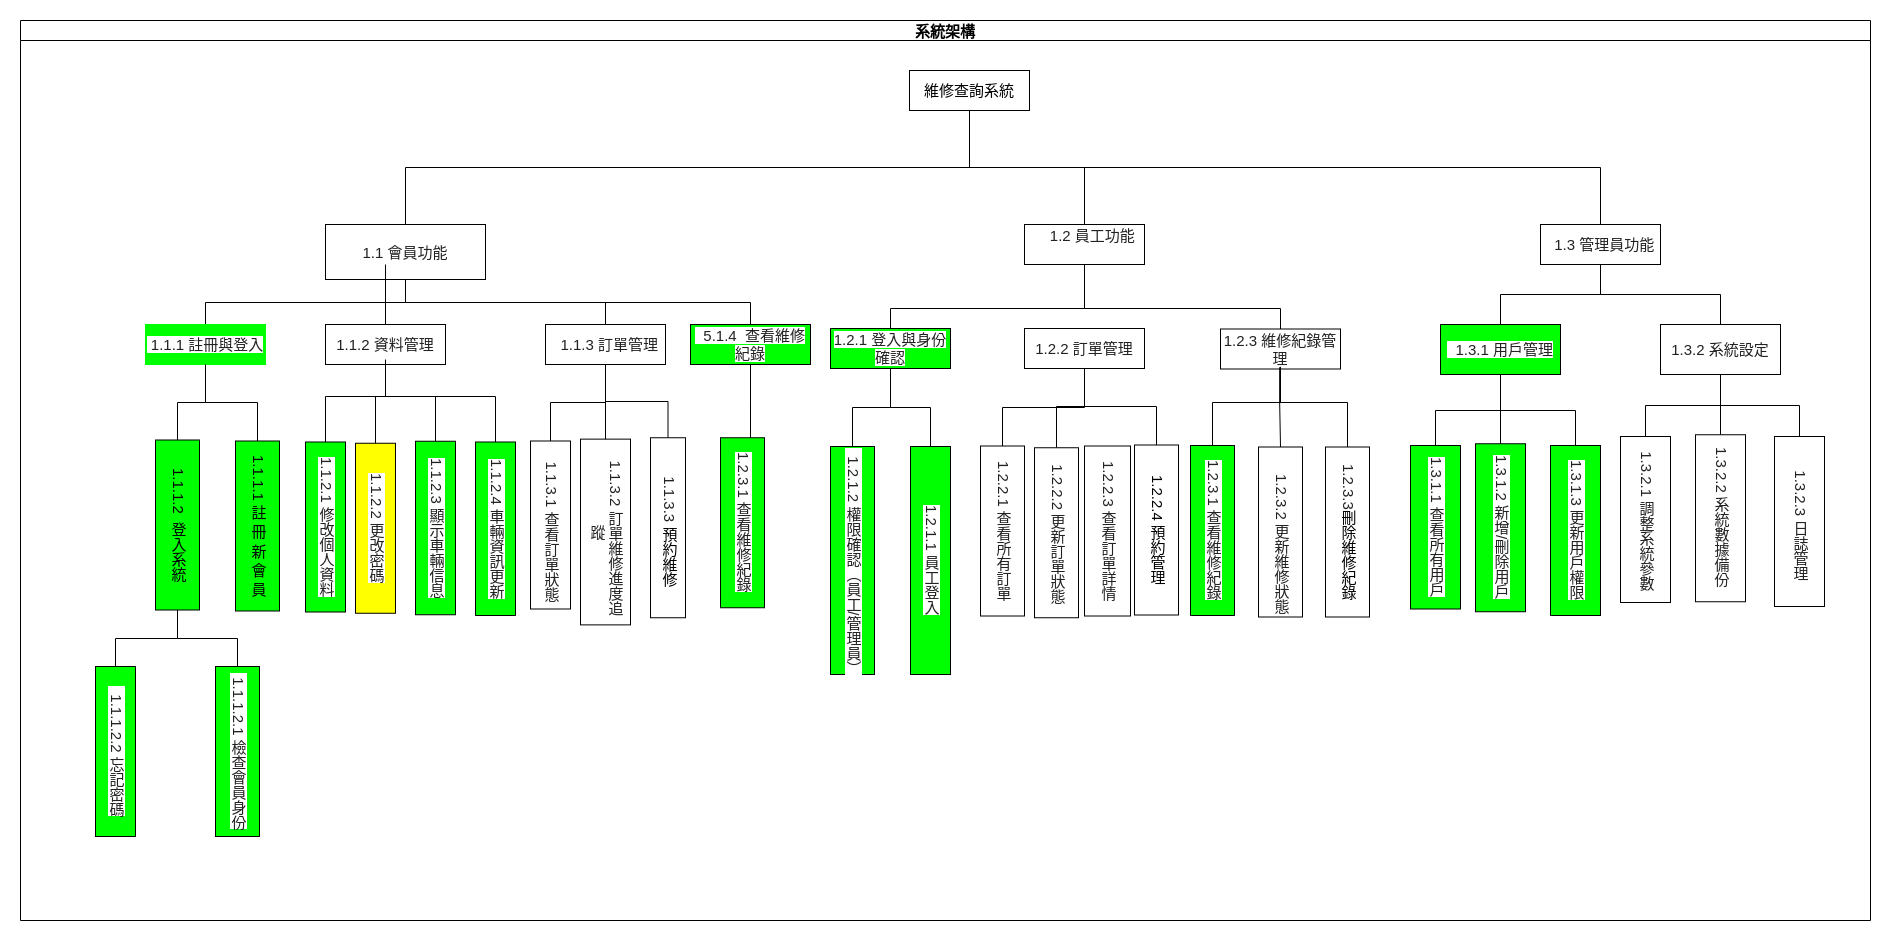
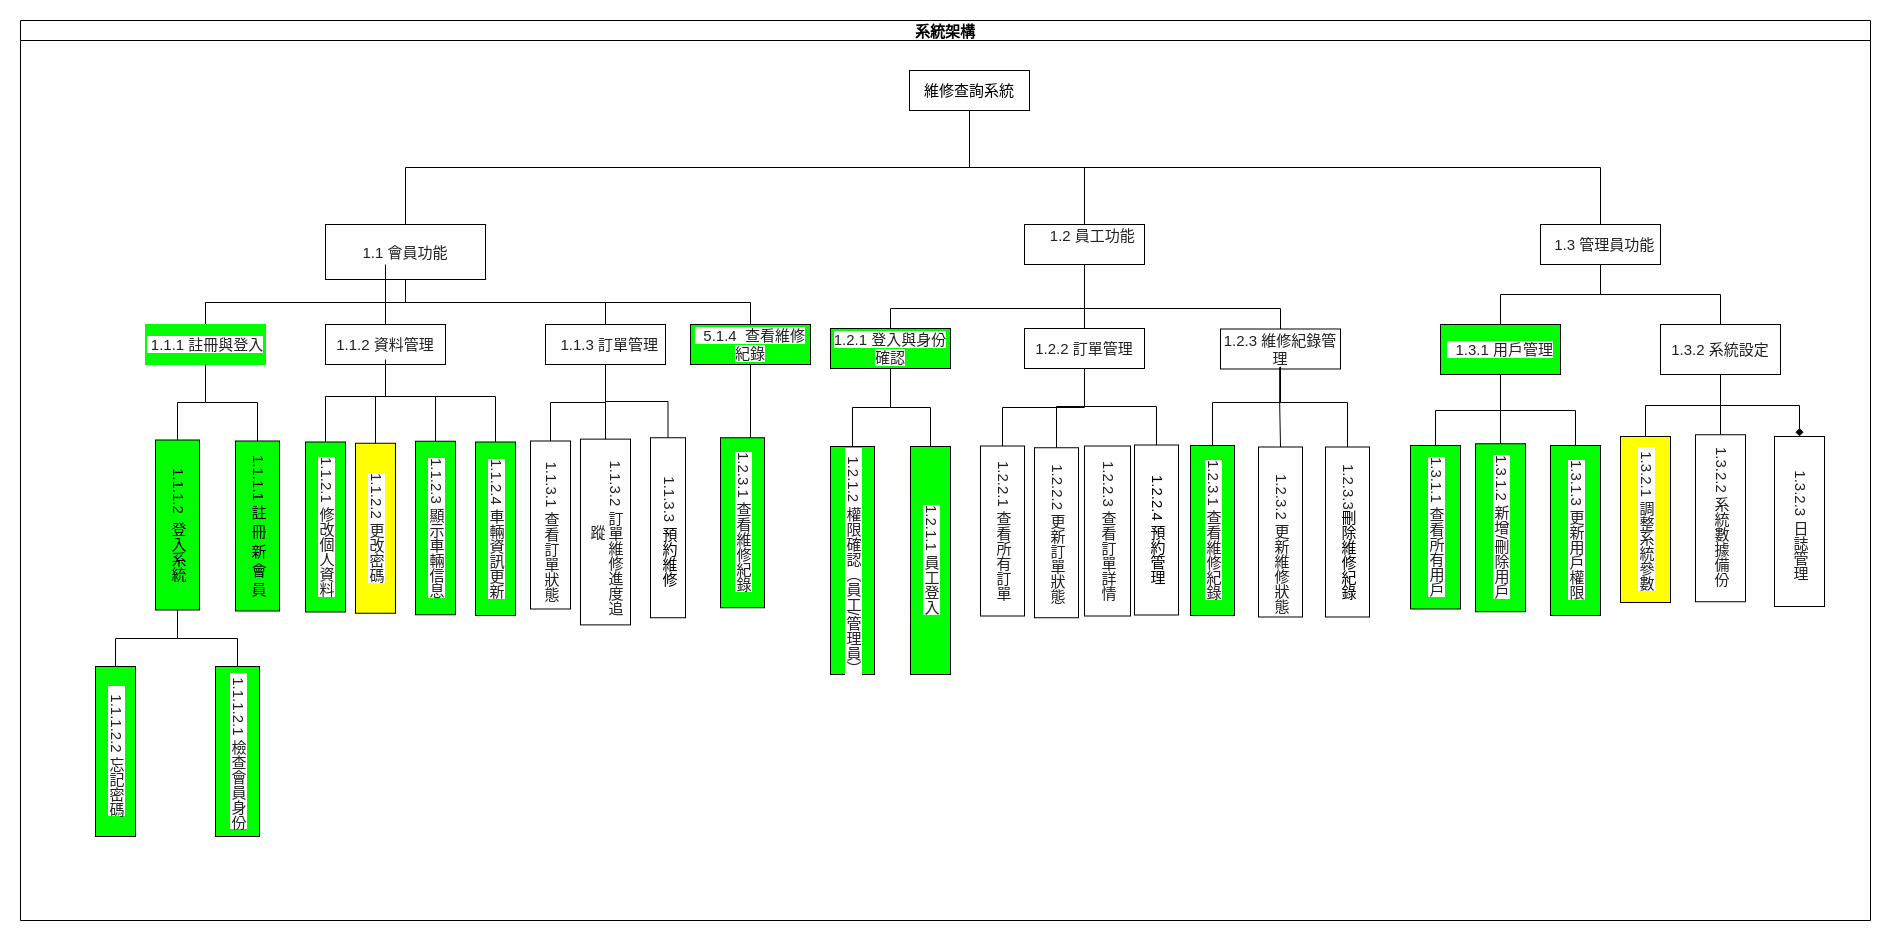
edge "1.2 員工功能" -- "1.2.2 訂單管理": added
edge "1.3.2 系統設定" -- "1.3.2.3 日誌管理": arrowhead none -> diamond
node "1.3.2.1 調整系統參數": fillcolor #ffffff -> #ffff00
